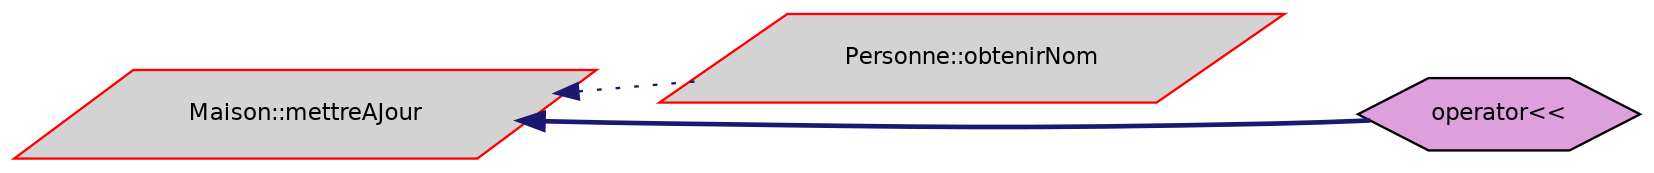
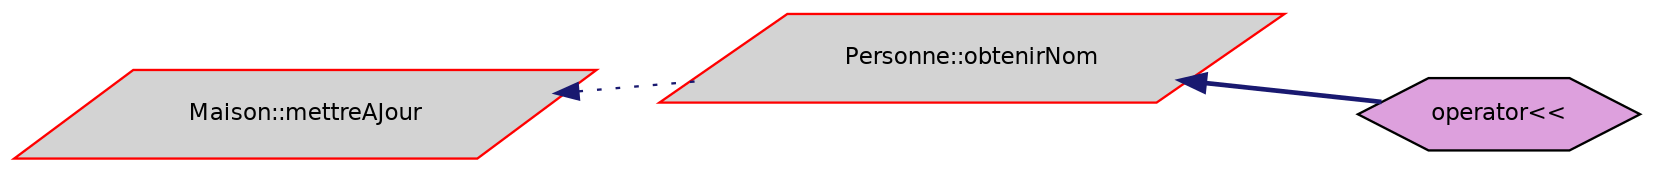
edge "operator<<" -> "Maison::mettreAJour": now "operator<<" -> "Personne::obtenirNom"
